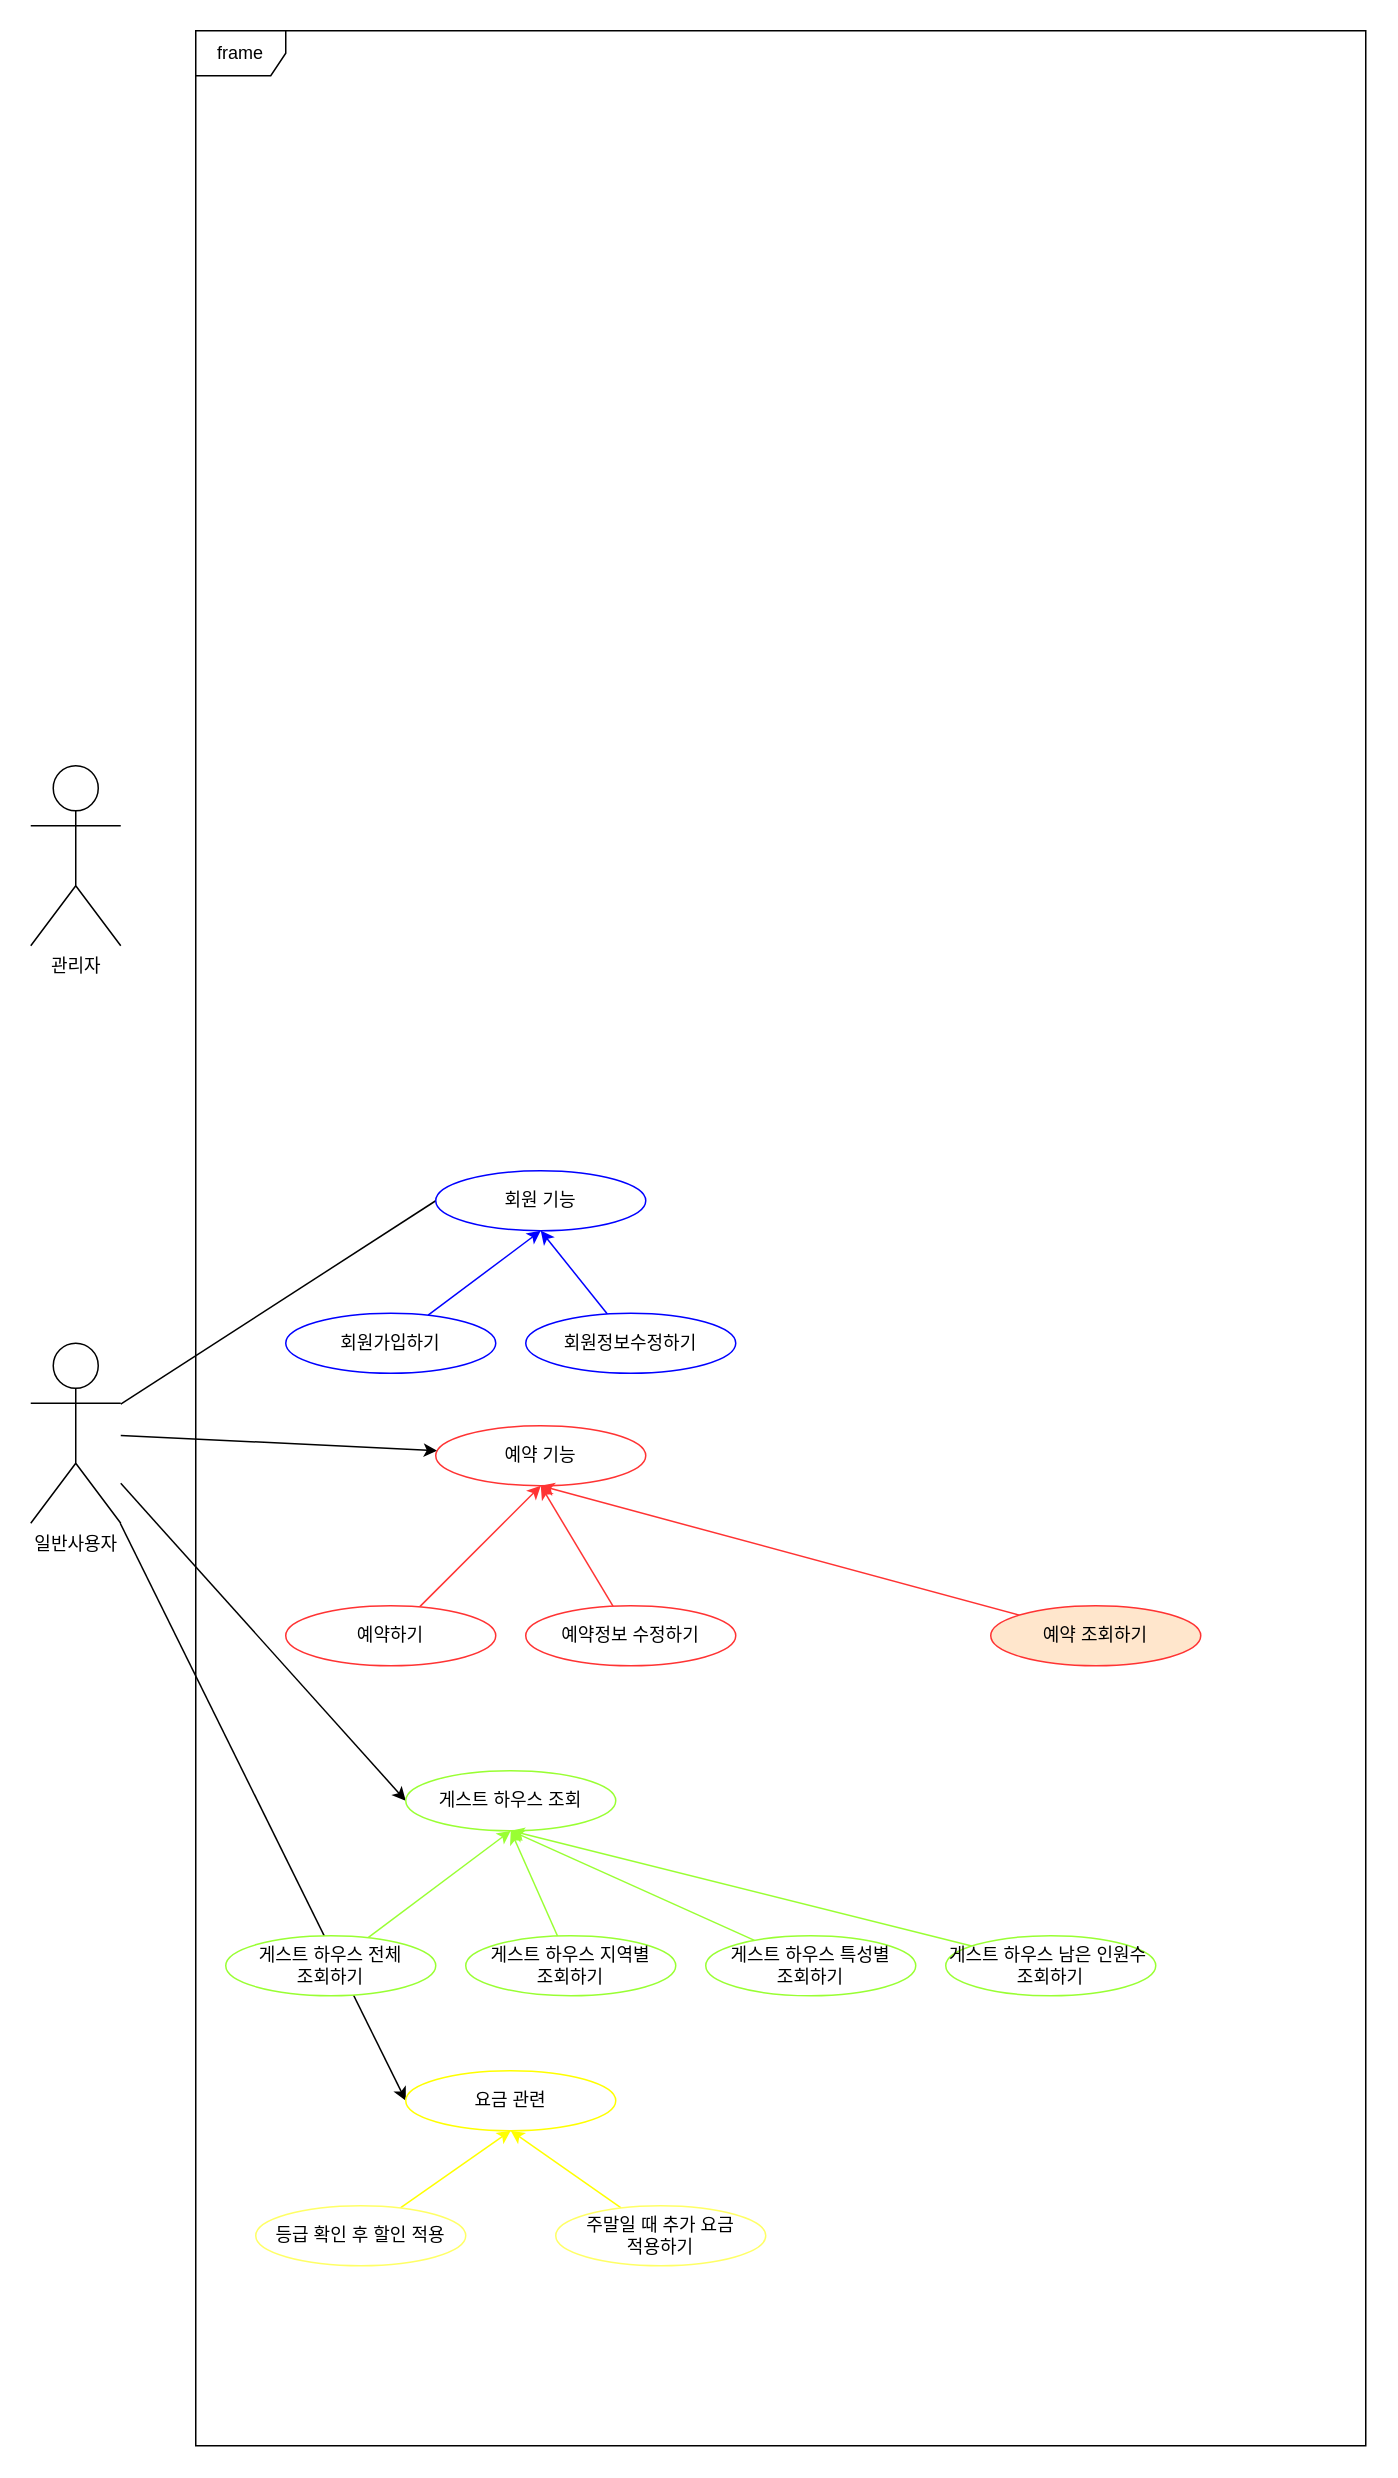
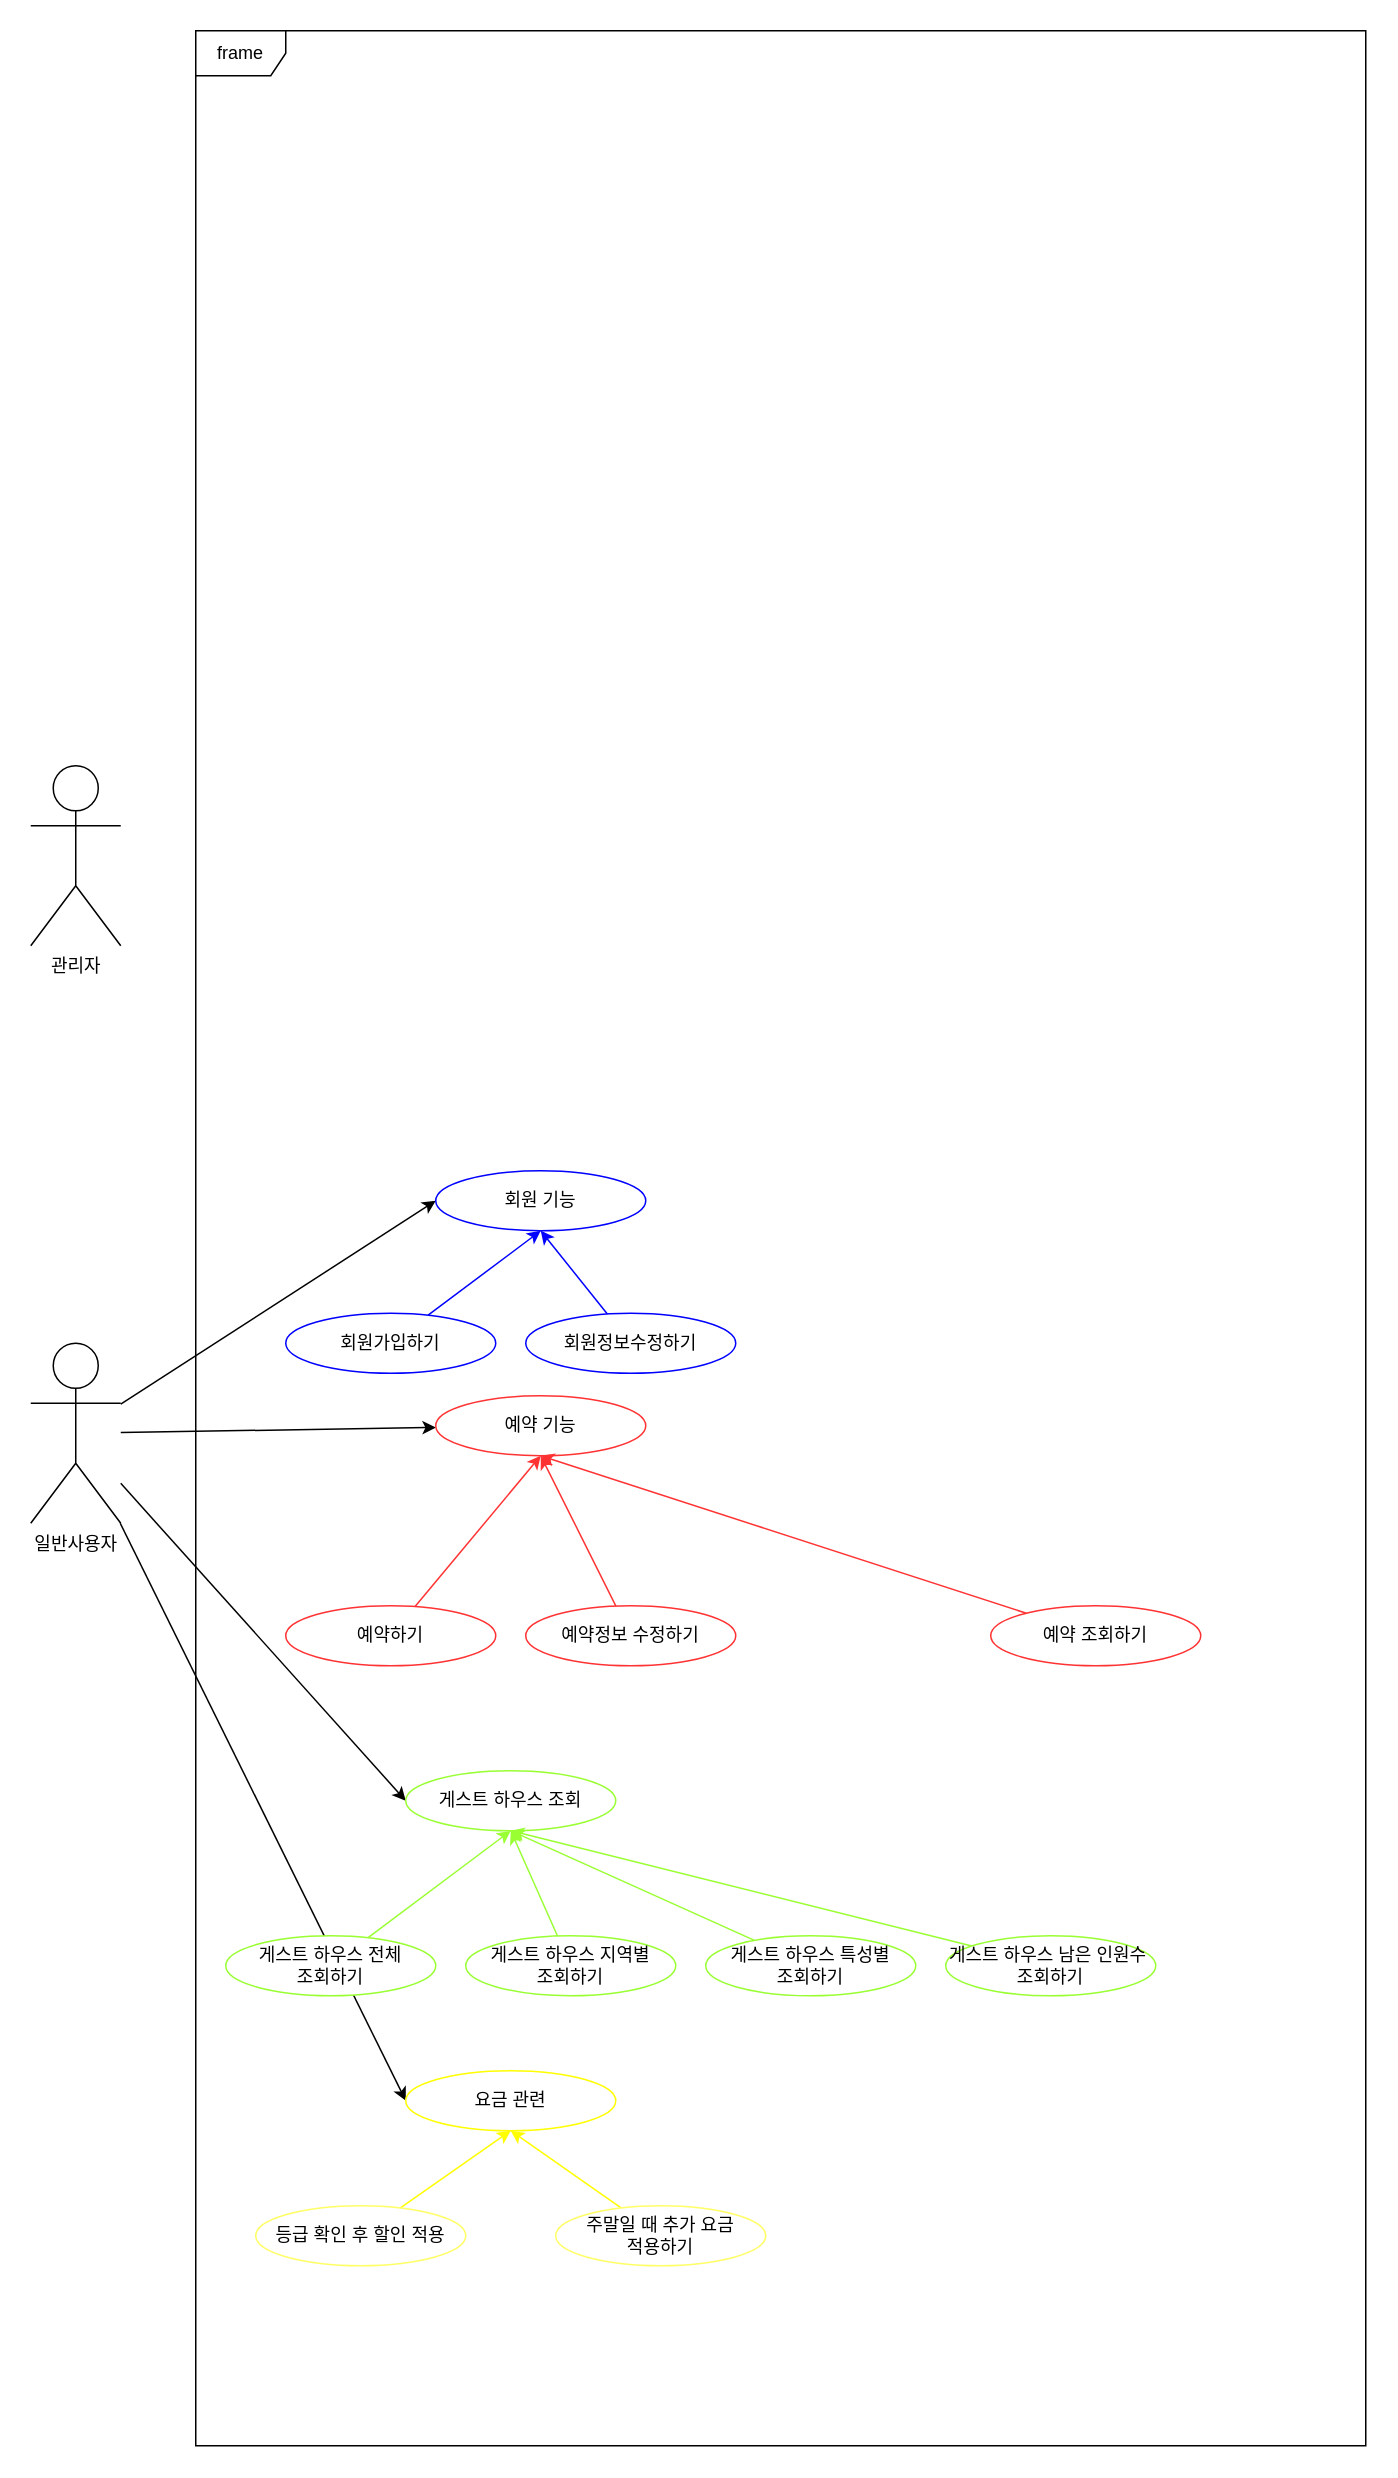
edge "회원 기능" -- "일반사용자": arrowhead none -> classic
node "예약 기능": moved (541, 1456) -> (541, 1426)
node "예약 조회하기": fillcolor #ffe6cc -> #ffffff
